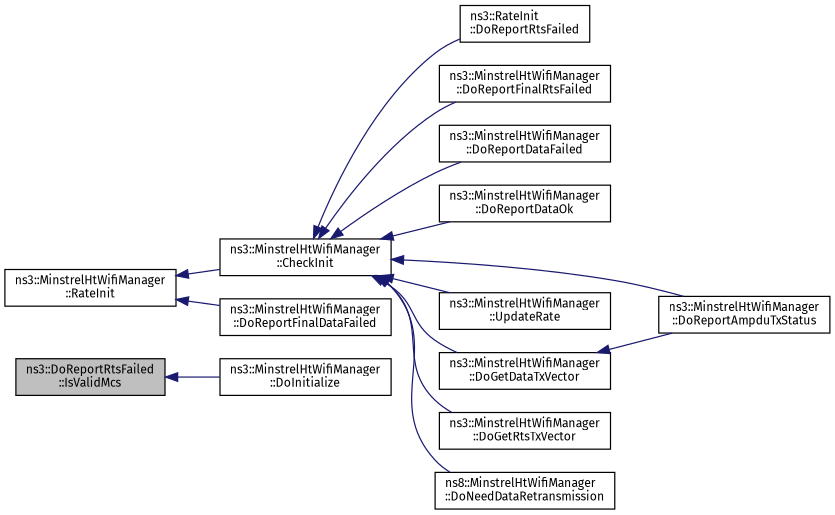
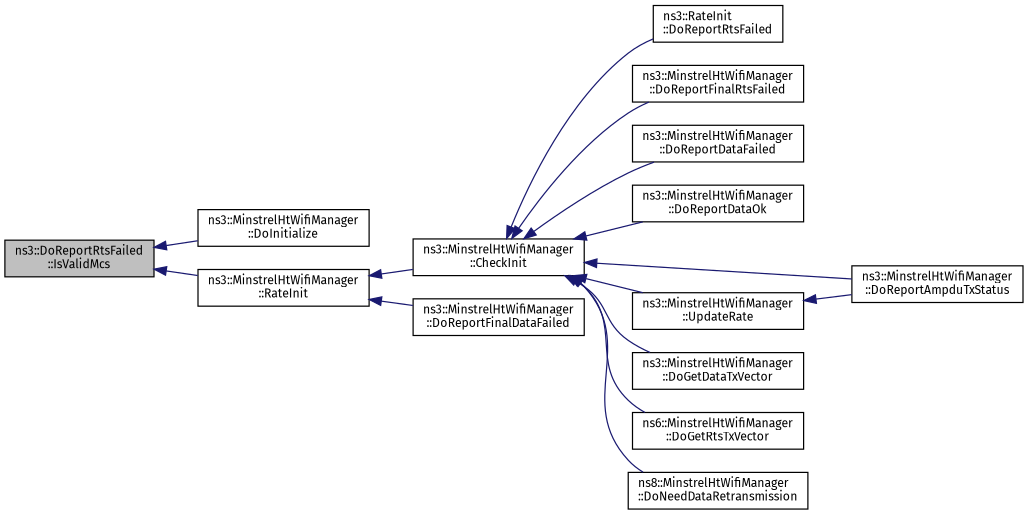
edge "ns3::MinstrelHtWifiManager ::RateInit" -> "ns3::DoReportRtsFailed ::IsValidMcs": added
edge "ns3::MinstrelHtWifiManager ::DoReportAmpduTxStatus" -> "ns3::MinstrelHtWifiManager ::DoGetDataTxVector": now "ns3::MinstrelHtWifiManager ::DoReportAmpduTxStatus" -> "ns3::MinstrelHtWifiManager ::UpdateRate"
node "ns3::MinstrelHtWifiManager ::DoGetRtsTxVector": label "ns3::MinstrelHtWifiManager ::DoGetRtsTxVector" -> "ns6::MinstrelHtWifiManager ::DoGetRtsTxVector"
